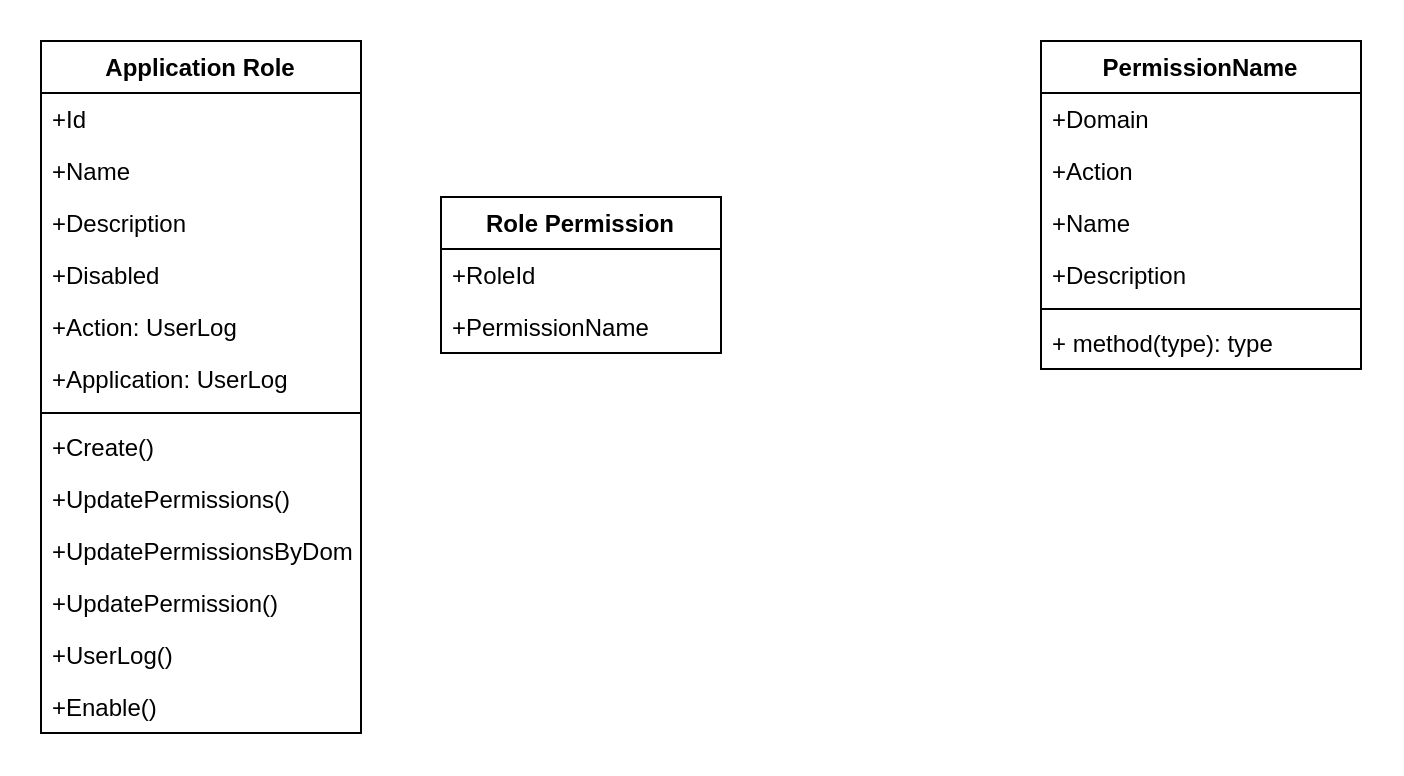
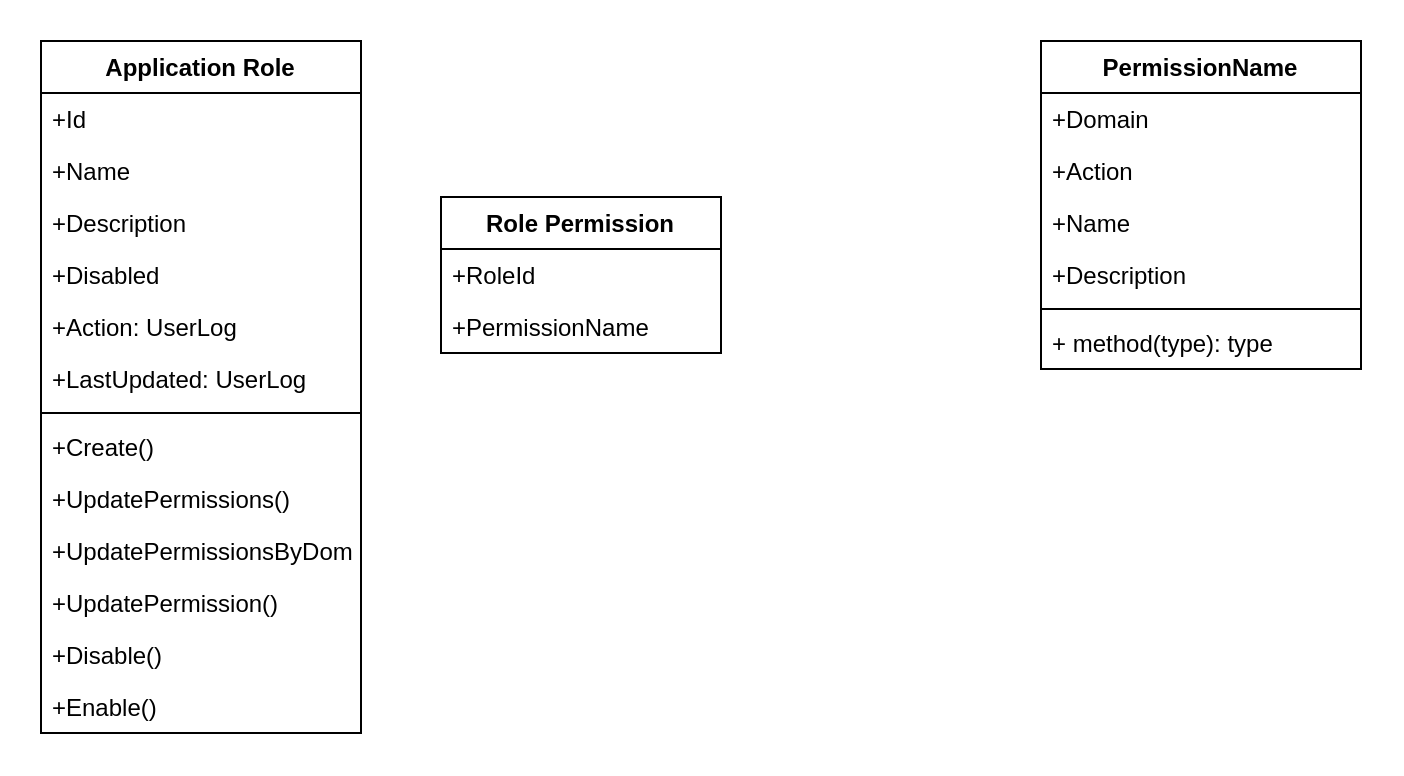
node "+Application: UserLog": label "+Application: UserLog" -> "+LastUpdated: UserLog"
node "+UserLog()": label "+UserLog()" -> "+Disable()"
